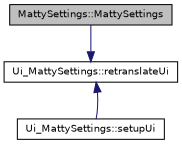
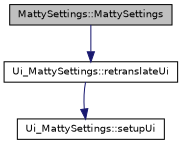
edge "Ui_MattySettings::setupUi" -> "Ui_MattySettings::retranslateUi": reversed
